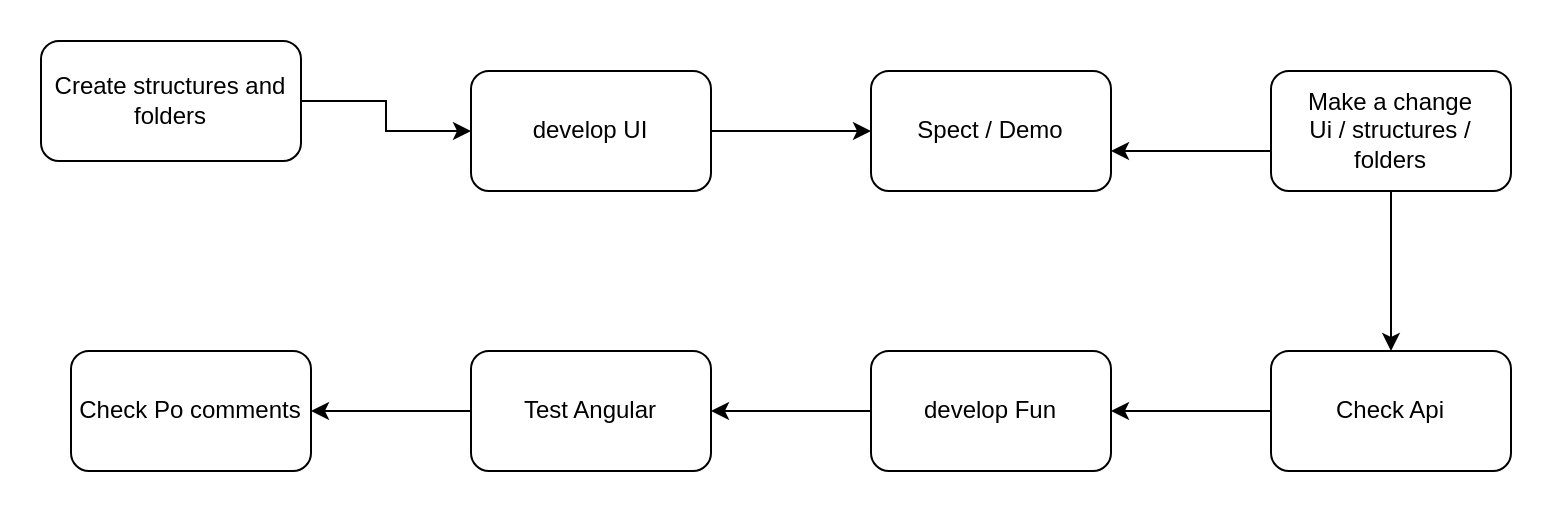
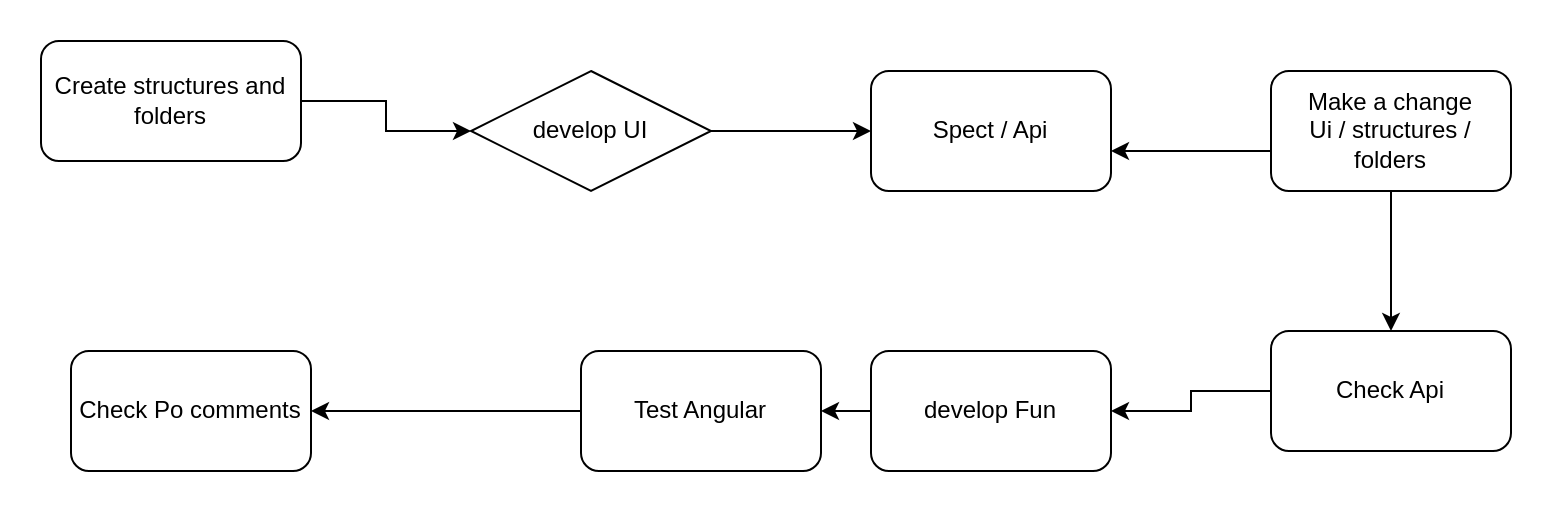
node "develop UI": shape rounded rectangle -> diamond
node "Spect / Demo": label "Spect / Demo" -> "Spect / Api"
node "Test Angular": moved (591, 411) -> (701, 411)
node "Check Api": moved (1391, 411) -> (1391, 391)
